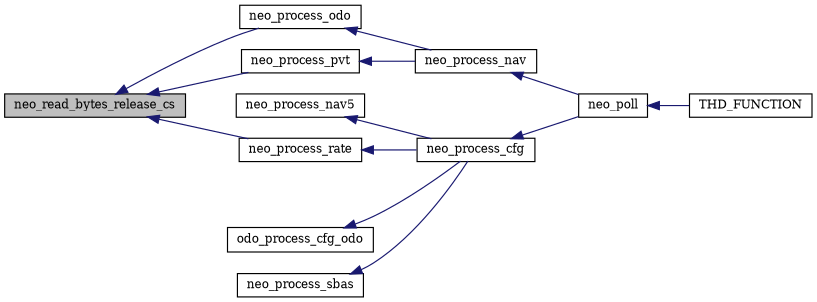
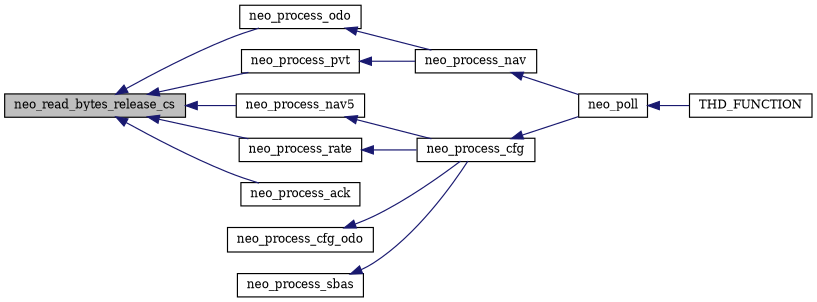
edge "neo_process_nav5" -> "neo_read_bytes_release_cs": added
node "neo_process_ack": added
node "odo_process_cfg_odo": label "odo_process_cfg_odo" -> "neo_process_cfg_odo"
